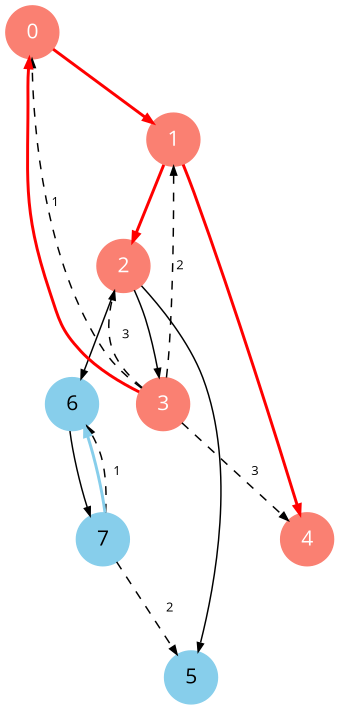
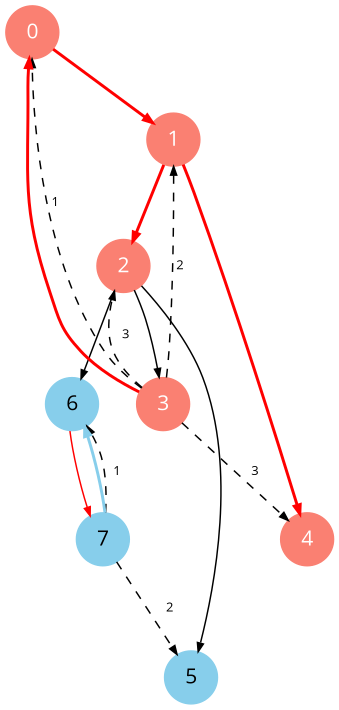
edge "6" -> "7": color #bbb -> red
